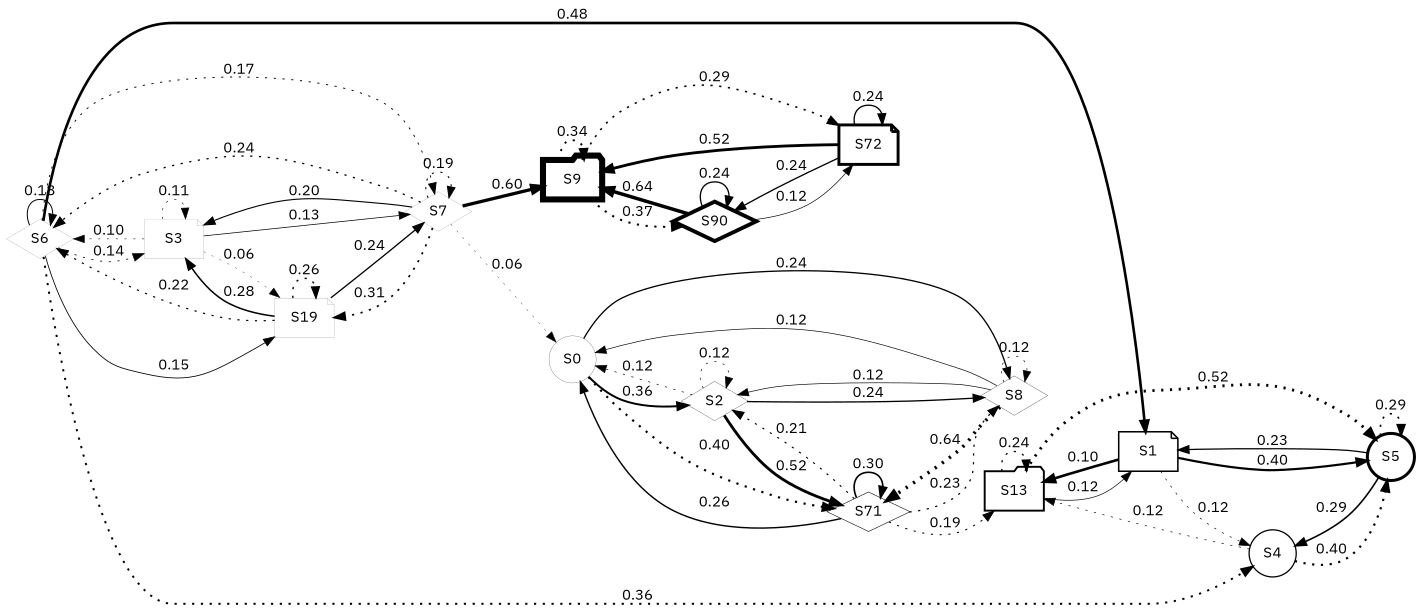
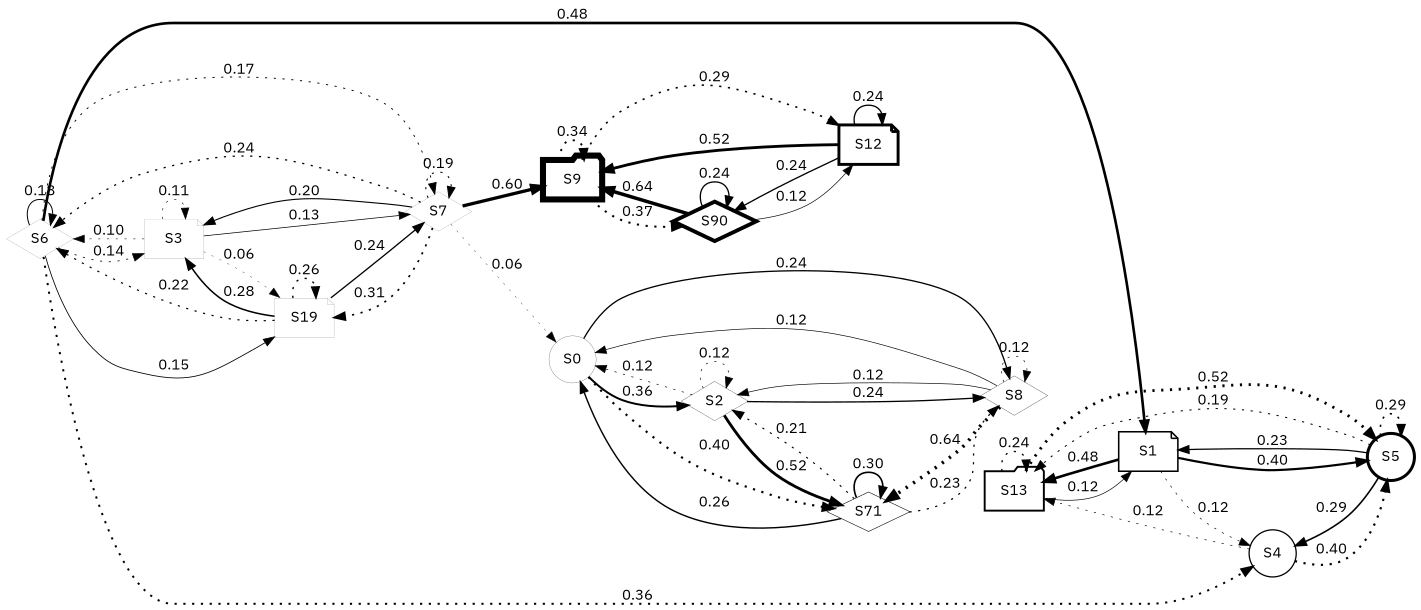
node "S72": label "S72" -> "S12"
edge "S1" -> "S13": label "0.10" -> "0.48"
edge "S71" -> "S13": now "S5" -> "S13"
